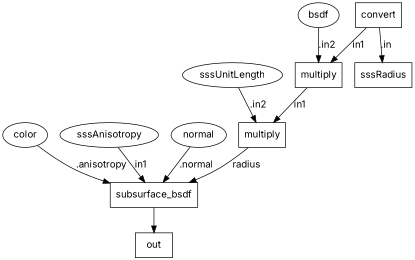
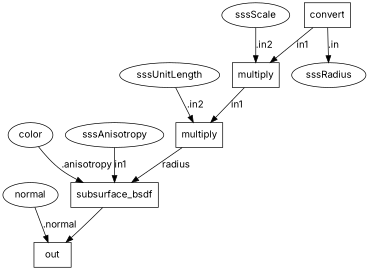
node "bsdf": label "bsdf" -> "sssScale"
node "sssRadius": shape box -> ellipse
edge "normal" -> "subsurface_bsdf": now "normal" -> "out"
